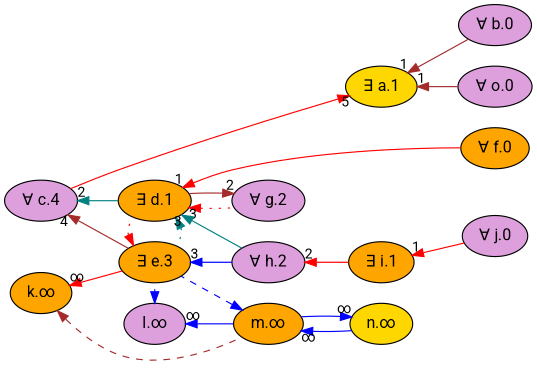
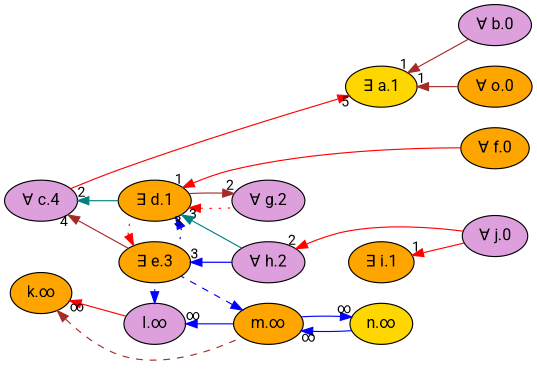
node "∀ o.0": fillcolor plum -> orange
edge "∃ e.3" -> "∃ d.1": color teal -> blue
edge "∃ i.1" -> "∀ h.2": now "∀ j.0" -> "∀ h.2"
edge "∃ e.3" -> "k.∞": now "l.∞" -> "k.∞"
